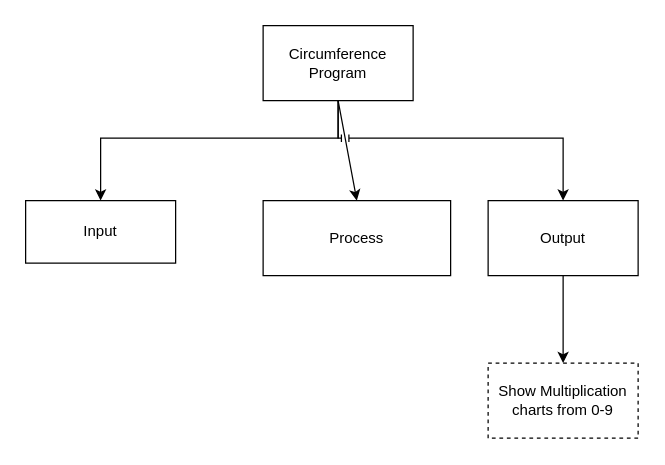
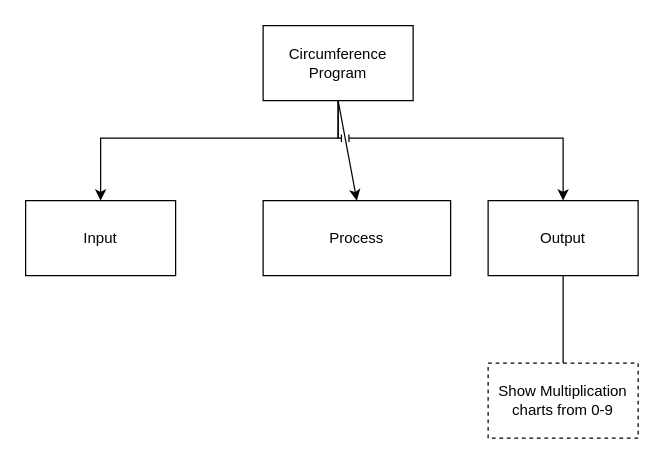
node "Input": size 150x63 -> 150x75
edge "Output" -> "Show Multiplication charts from 0-9": arrowhead classic -> none
